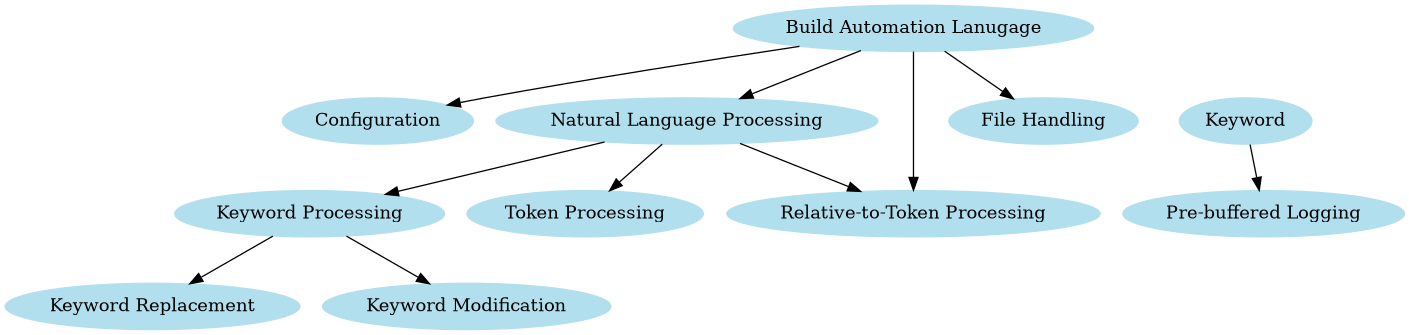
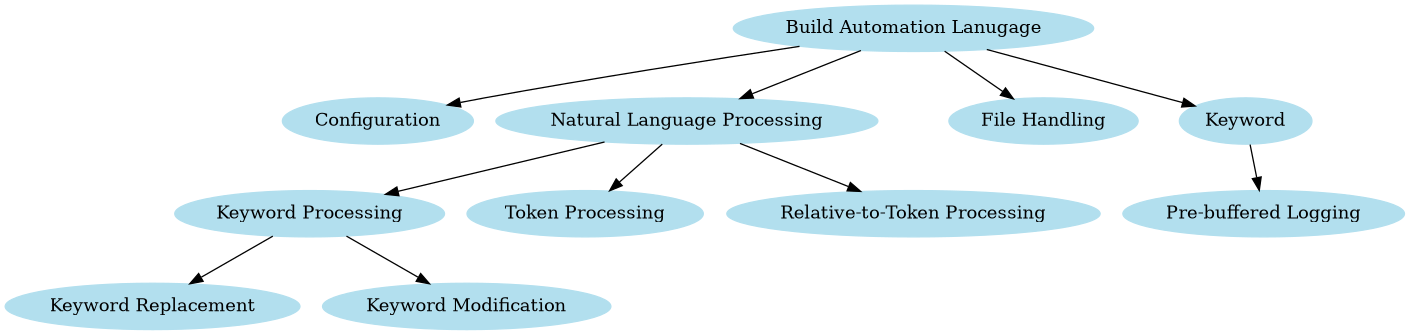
edge "Build Automation Lanugage" -> "Relative-to-Token Processing": now "Build Automation Lanugage" -> "Keyword"
